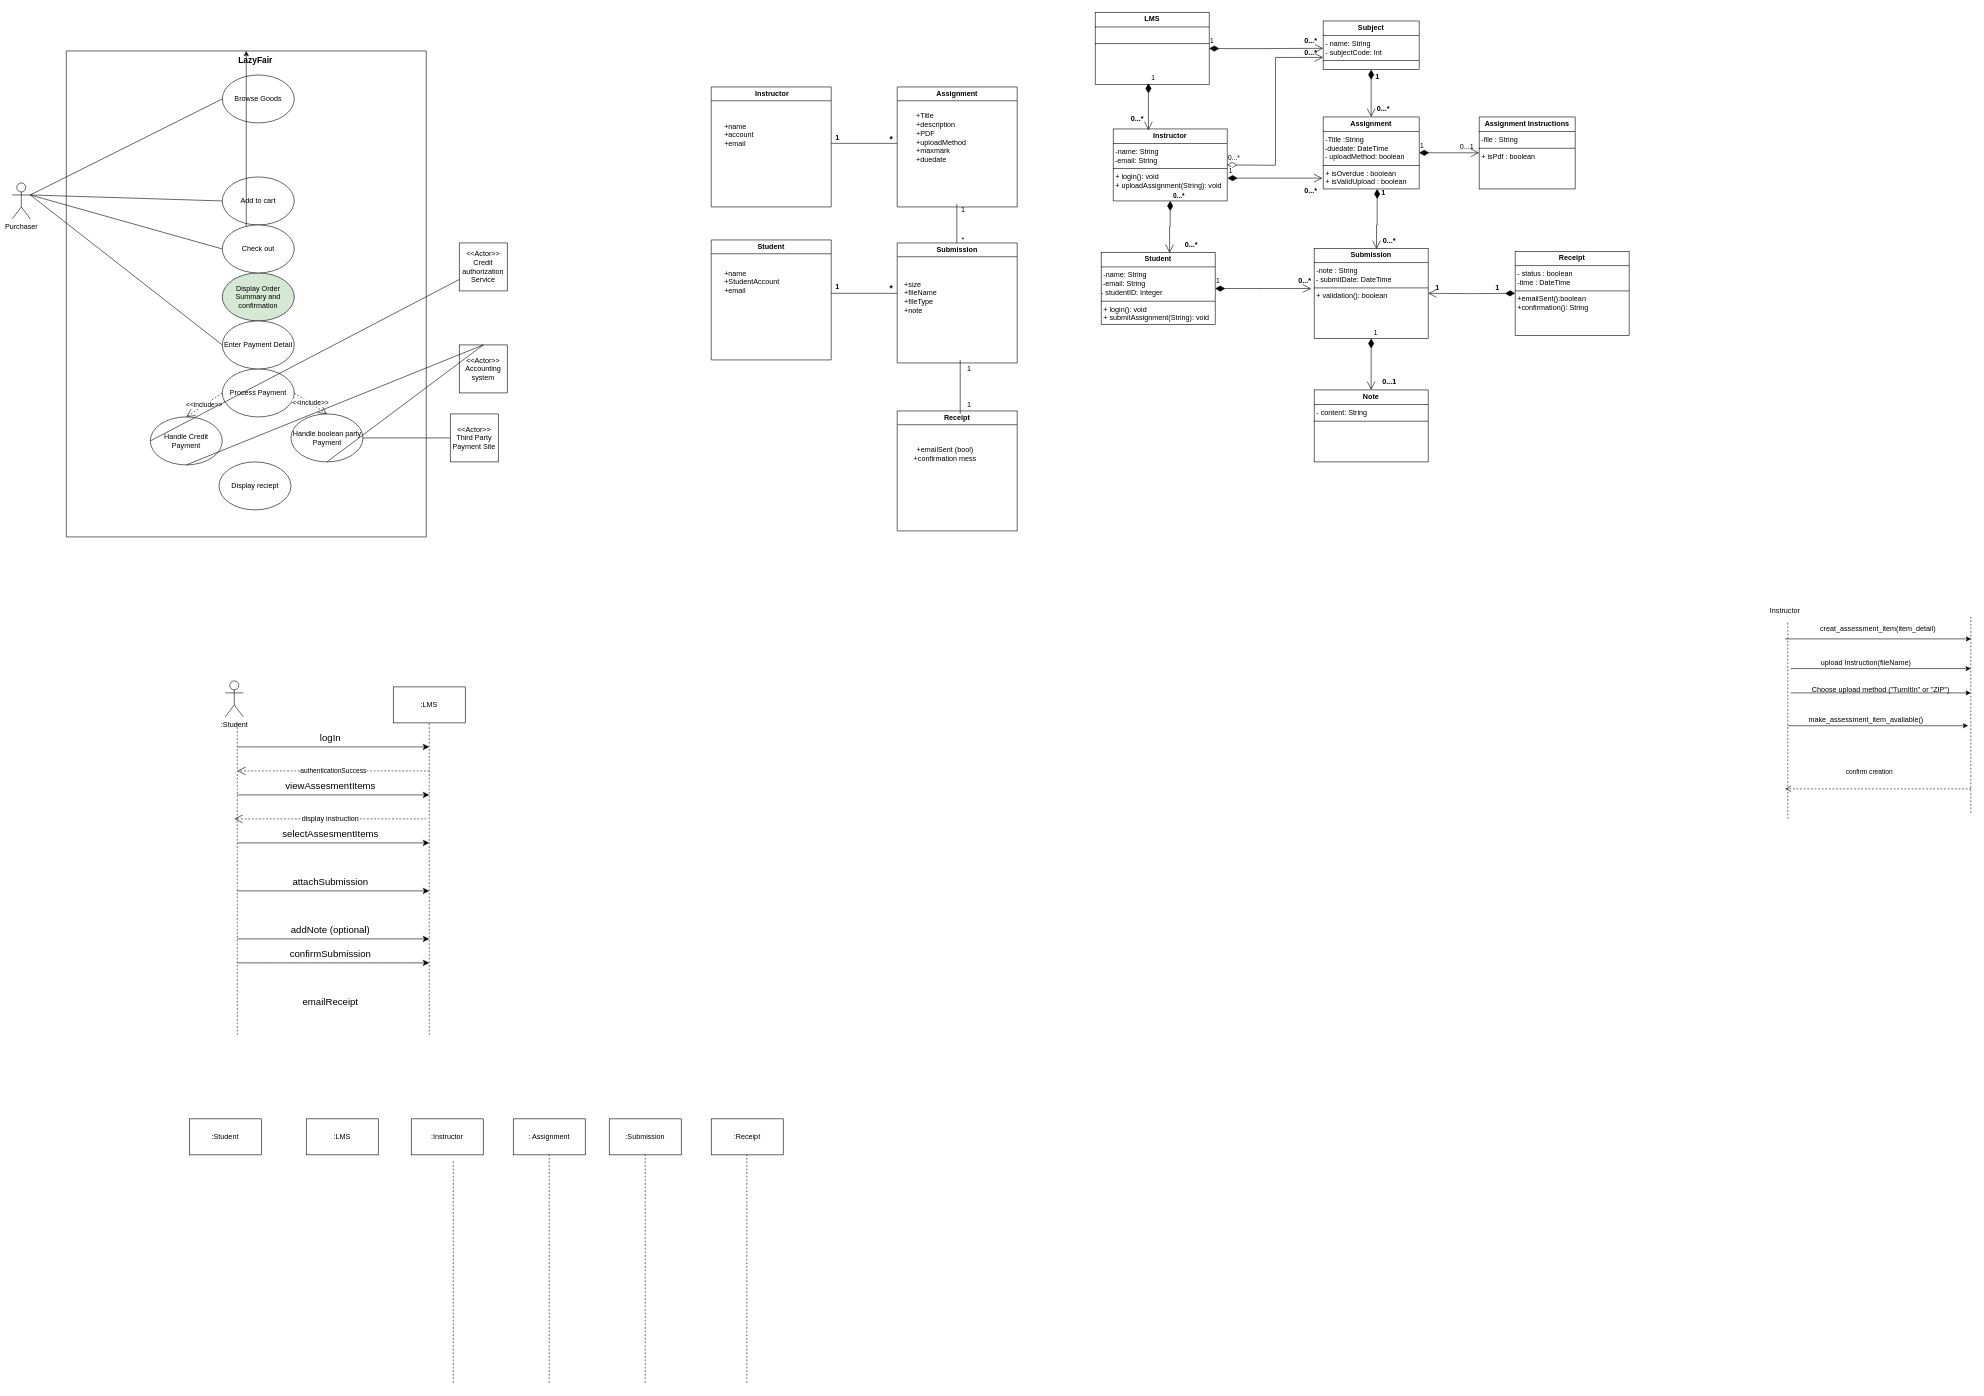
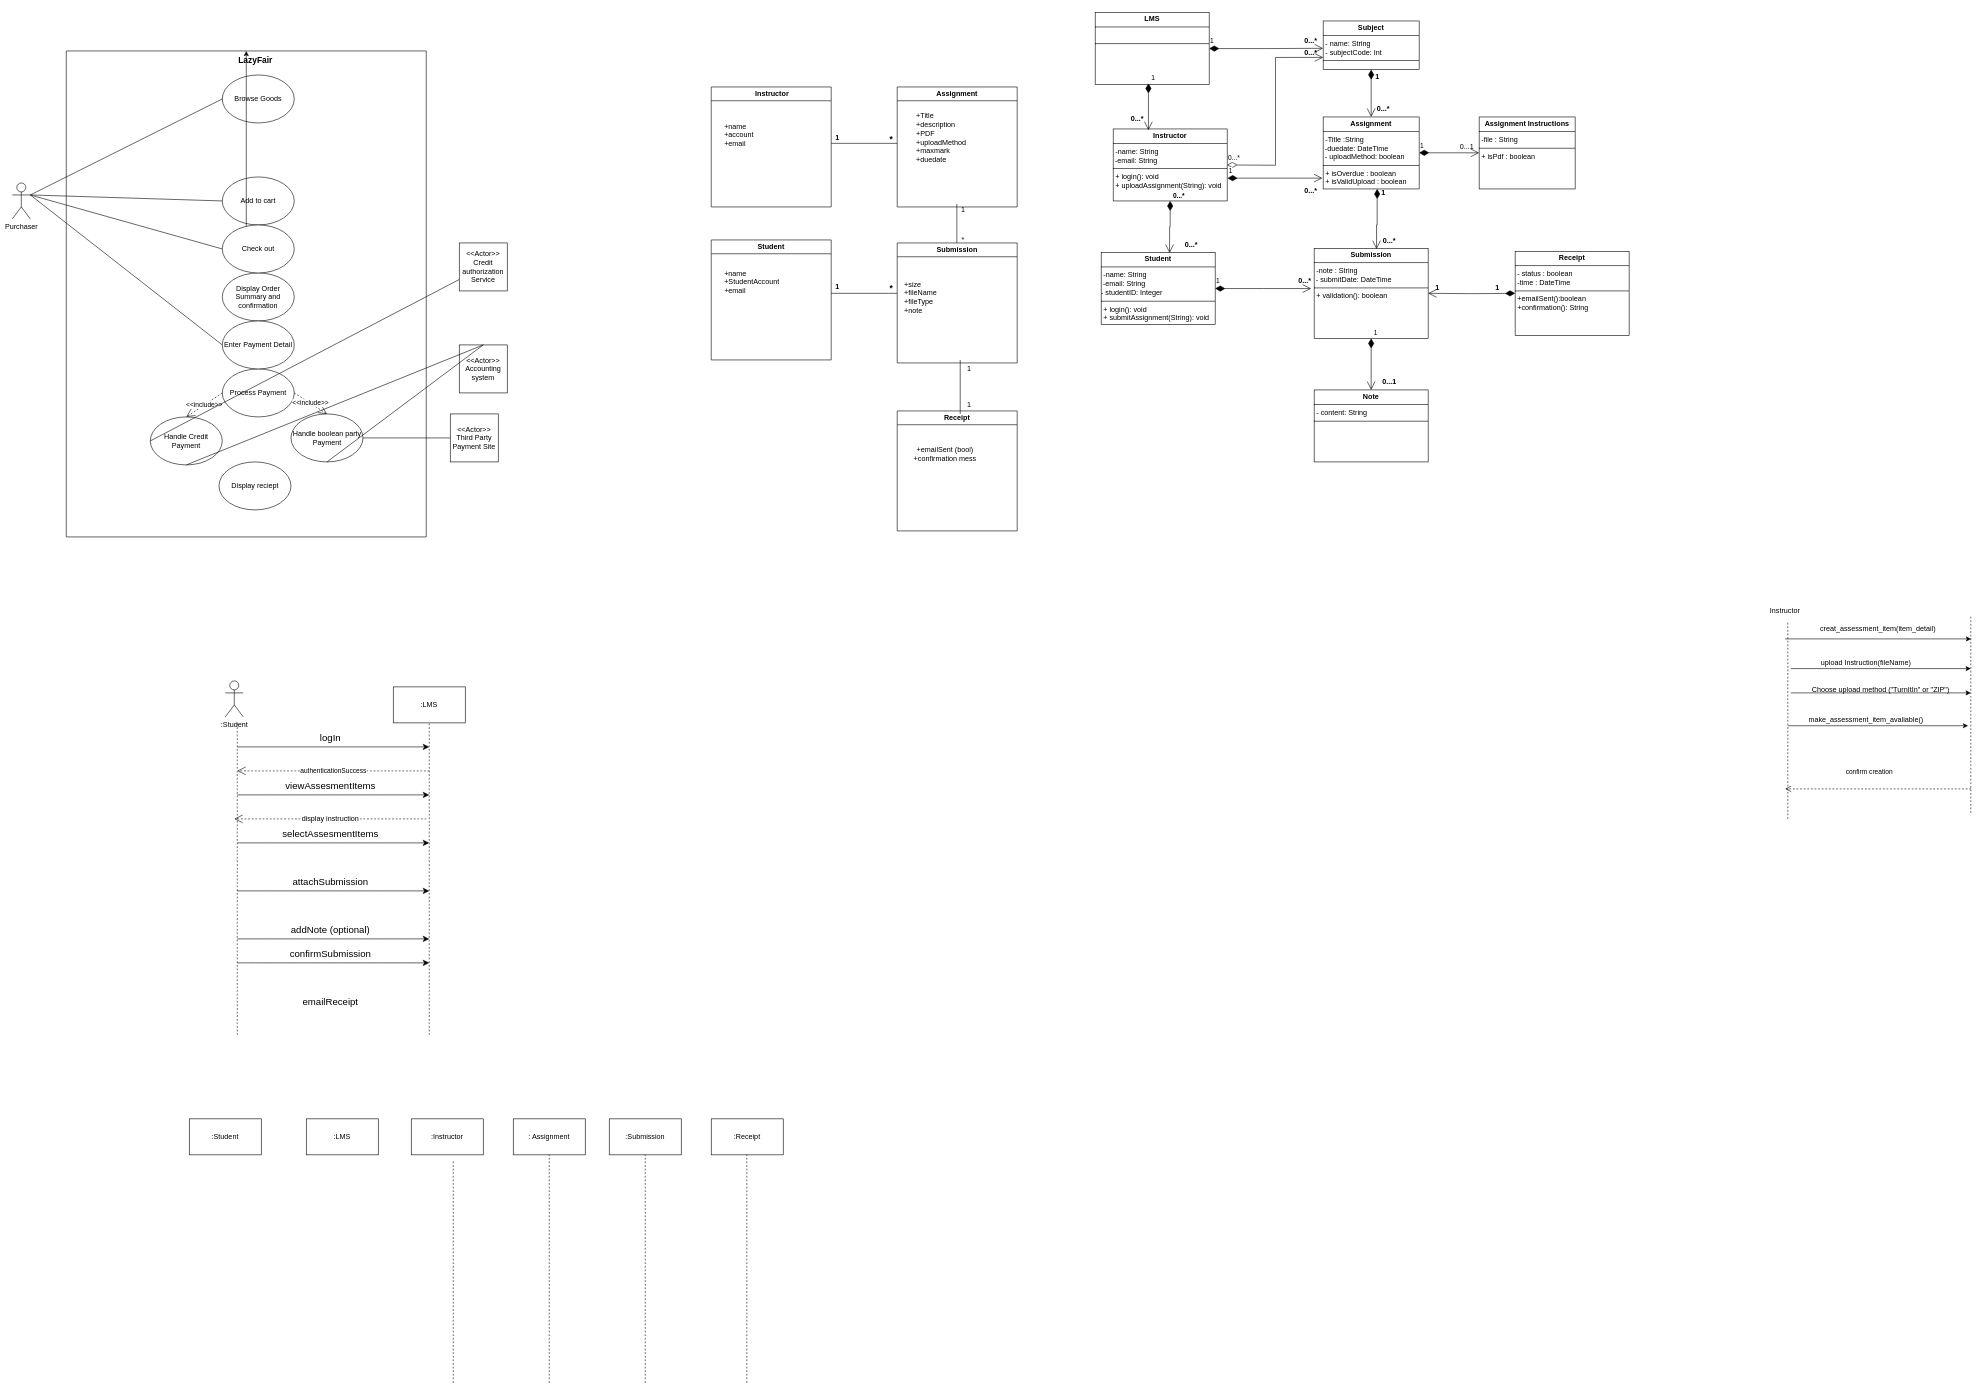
node "Display Order Summary and confirmation": fillcolor #d5e8d4 -> #ffffff
